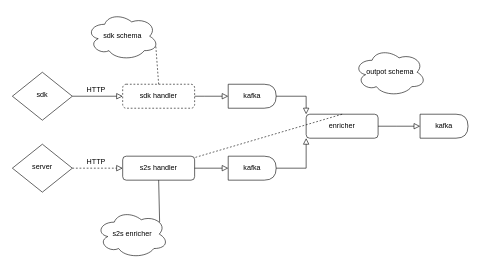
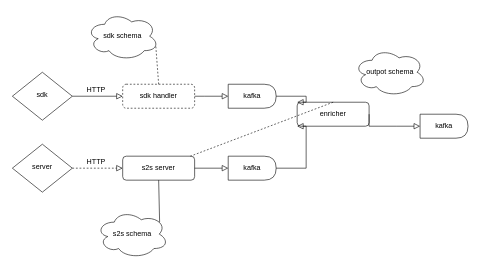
node "enricher": moved (342, 126) -> (333, 114)
node "s2s handler": label "s2s handler" -> "s2s server"
node "s2s enricher": label "s2s enricher" -> "s2s schema"
